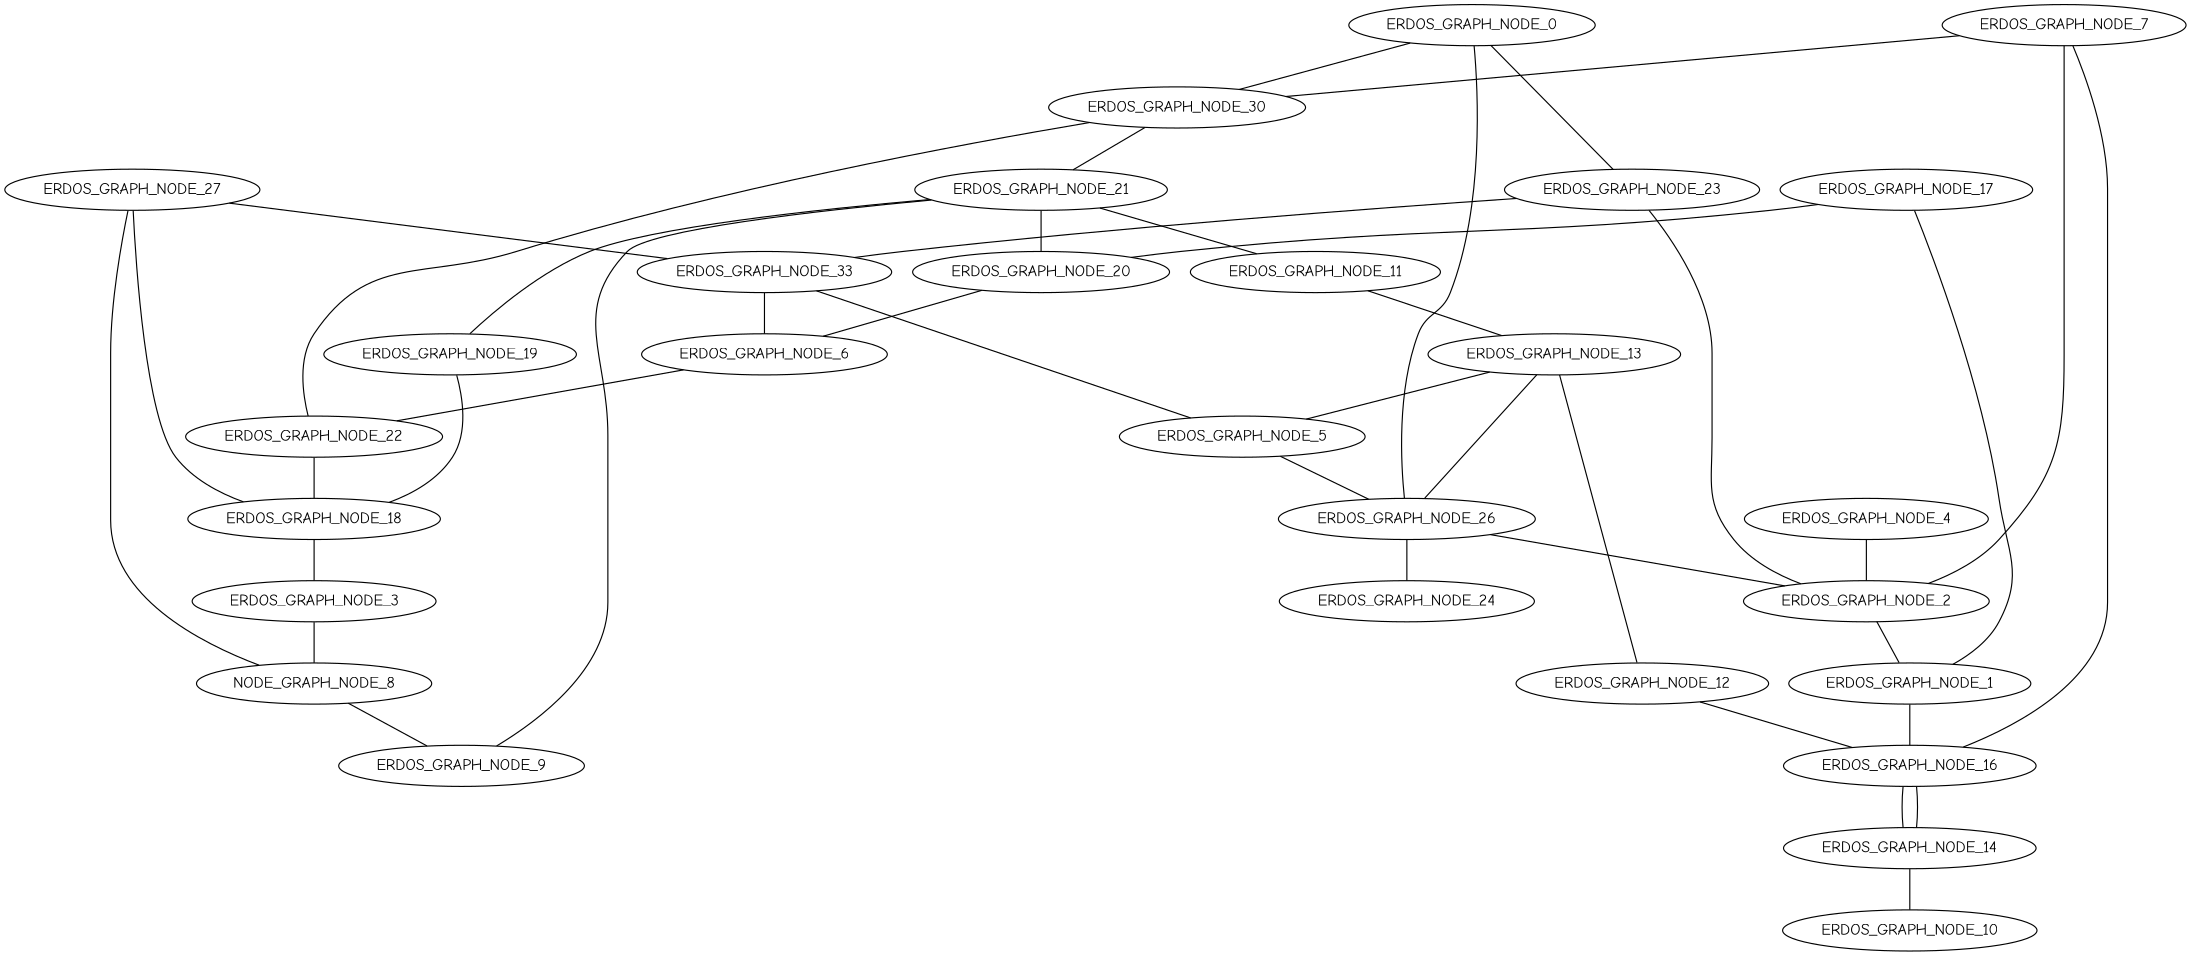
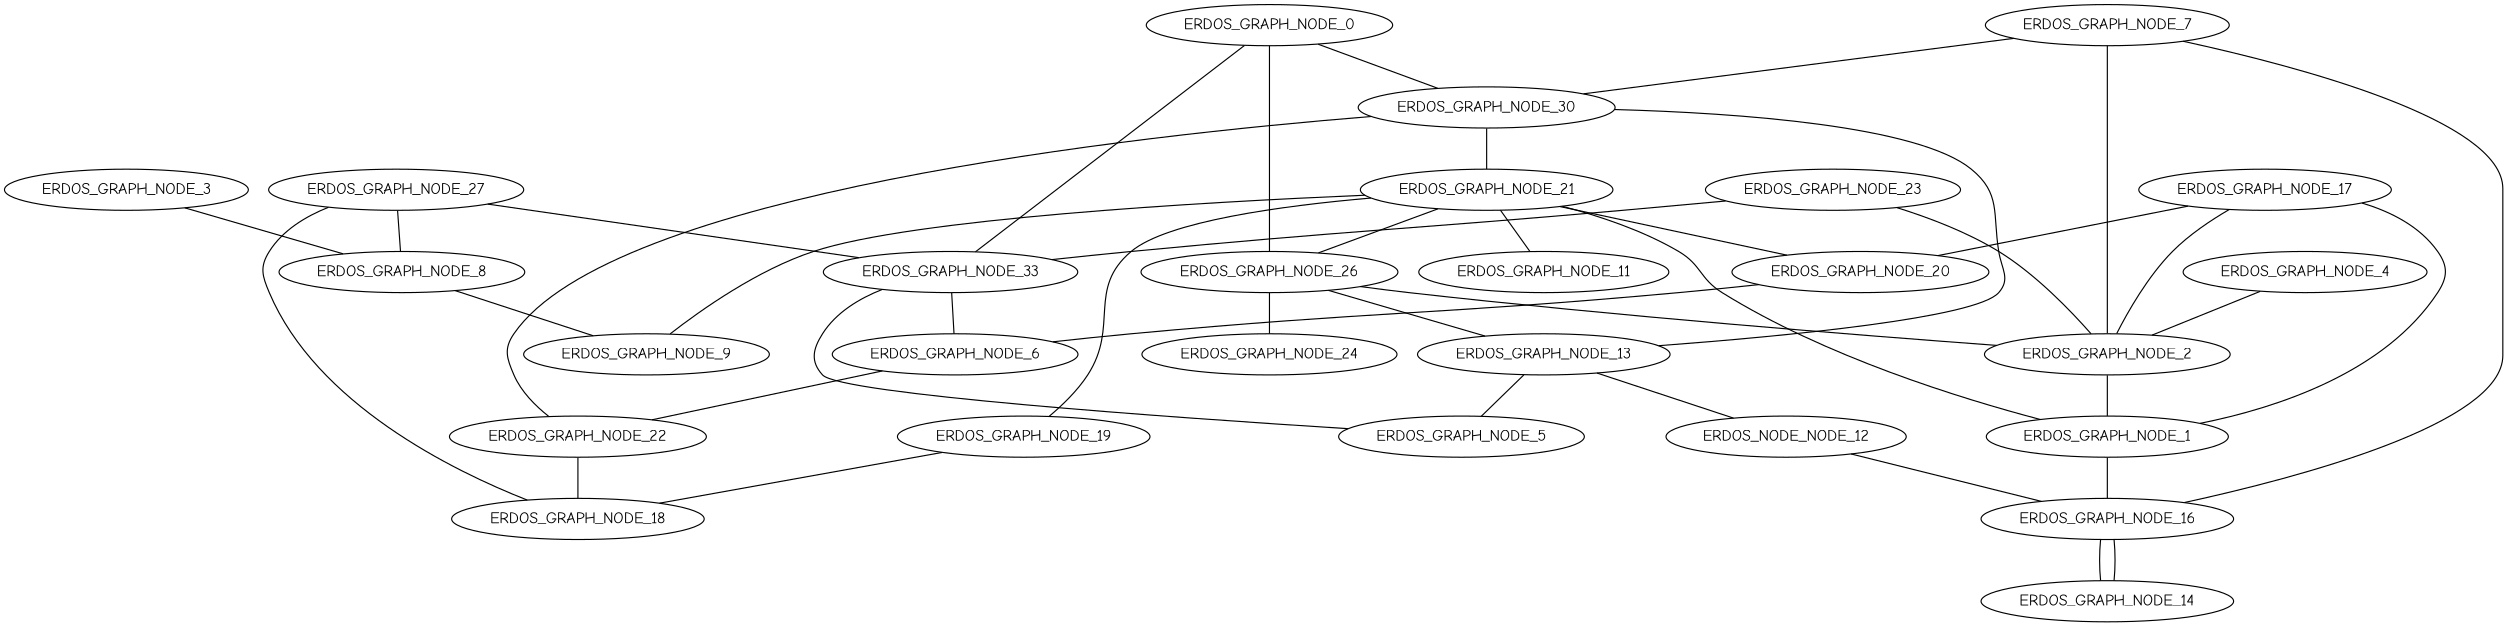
edge "ERDOS_GRAPH_NODE_0" -- "ERDOS_GRAPH_NODE_23": now "ERDOS_GRAPH_NODE_0" -- "ERDOS_GRAPH_NODE_33"
edge "ERDOS_GRAPH_NODE_17" -- "ERDOS_GRAPH_NODE_2": added
edge "ERDOS_GRAPH_NODE_11" -- "ERDOS_GRAPH_NODE_13": now "ERDOS_GRAPH_NODE_30" -- "ERDOS_GRAPH_NODE_13"
edge "ERDOS_GRAPH_NODE_21" -- "ERDOS_GRAPH_NODE_1": added
edge "ERDOS_GRAPH_NODE_5" -- "ERDOS_GRAPH_NODE_26": now "ERDOS_GRAPH_NODE_21" -- "ERDOS_GRAPH_NODE_26"
edge "ERDOS_GRAPH_NODE_18" -- "ERDOS_GRAPH_NODE_3": removed
node "NODE_GRAPH_NODE_8": label "NODE_GRAPH_NODE_8" -> "ERDOS_GRAPH_NODE_8"
node "ERDOS_GRAPH_NODE_12": label "ERDOS_GRAPH_NODE_12" -> "ERDOS_NODE_NODE_12"
node "ERDOS_GRAPH_NODE_10": removed
